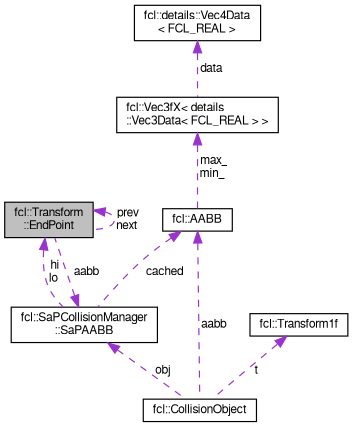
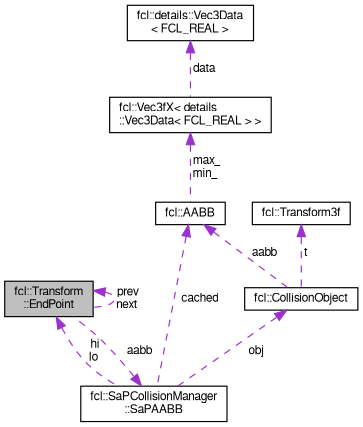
node "fcl::details::Vec4Data < FCL_REAL >": label "fcl::details::Vec4Data < FCL_REAL >" -> "fcl::details::Vec3Data < FCL_REAL >"
node "fcl::Transform1f": label "fcl::Transform1f" -> "fcl::Transform3f"
edge "fcl::CollisionObject" -> "fcl::SaPCollisionManager ::SaPAABB": reversed
